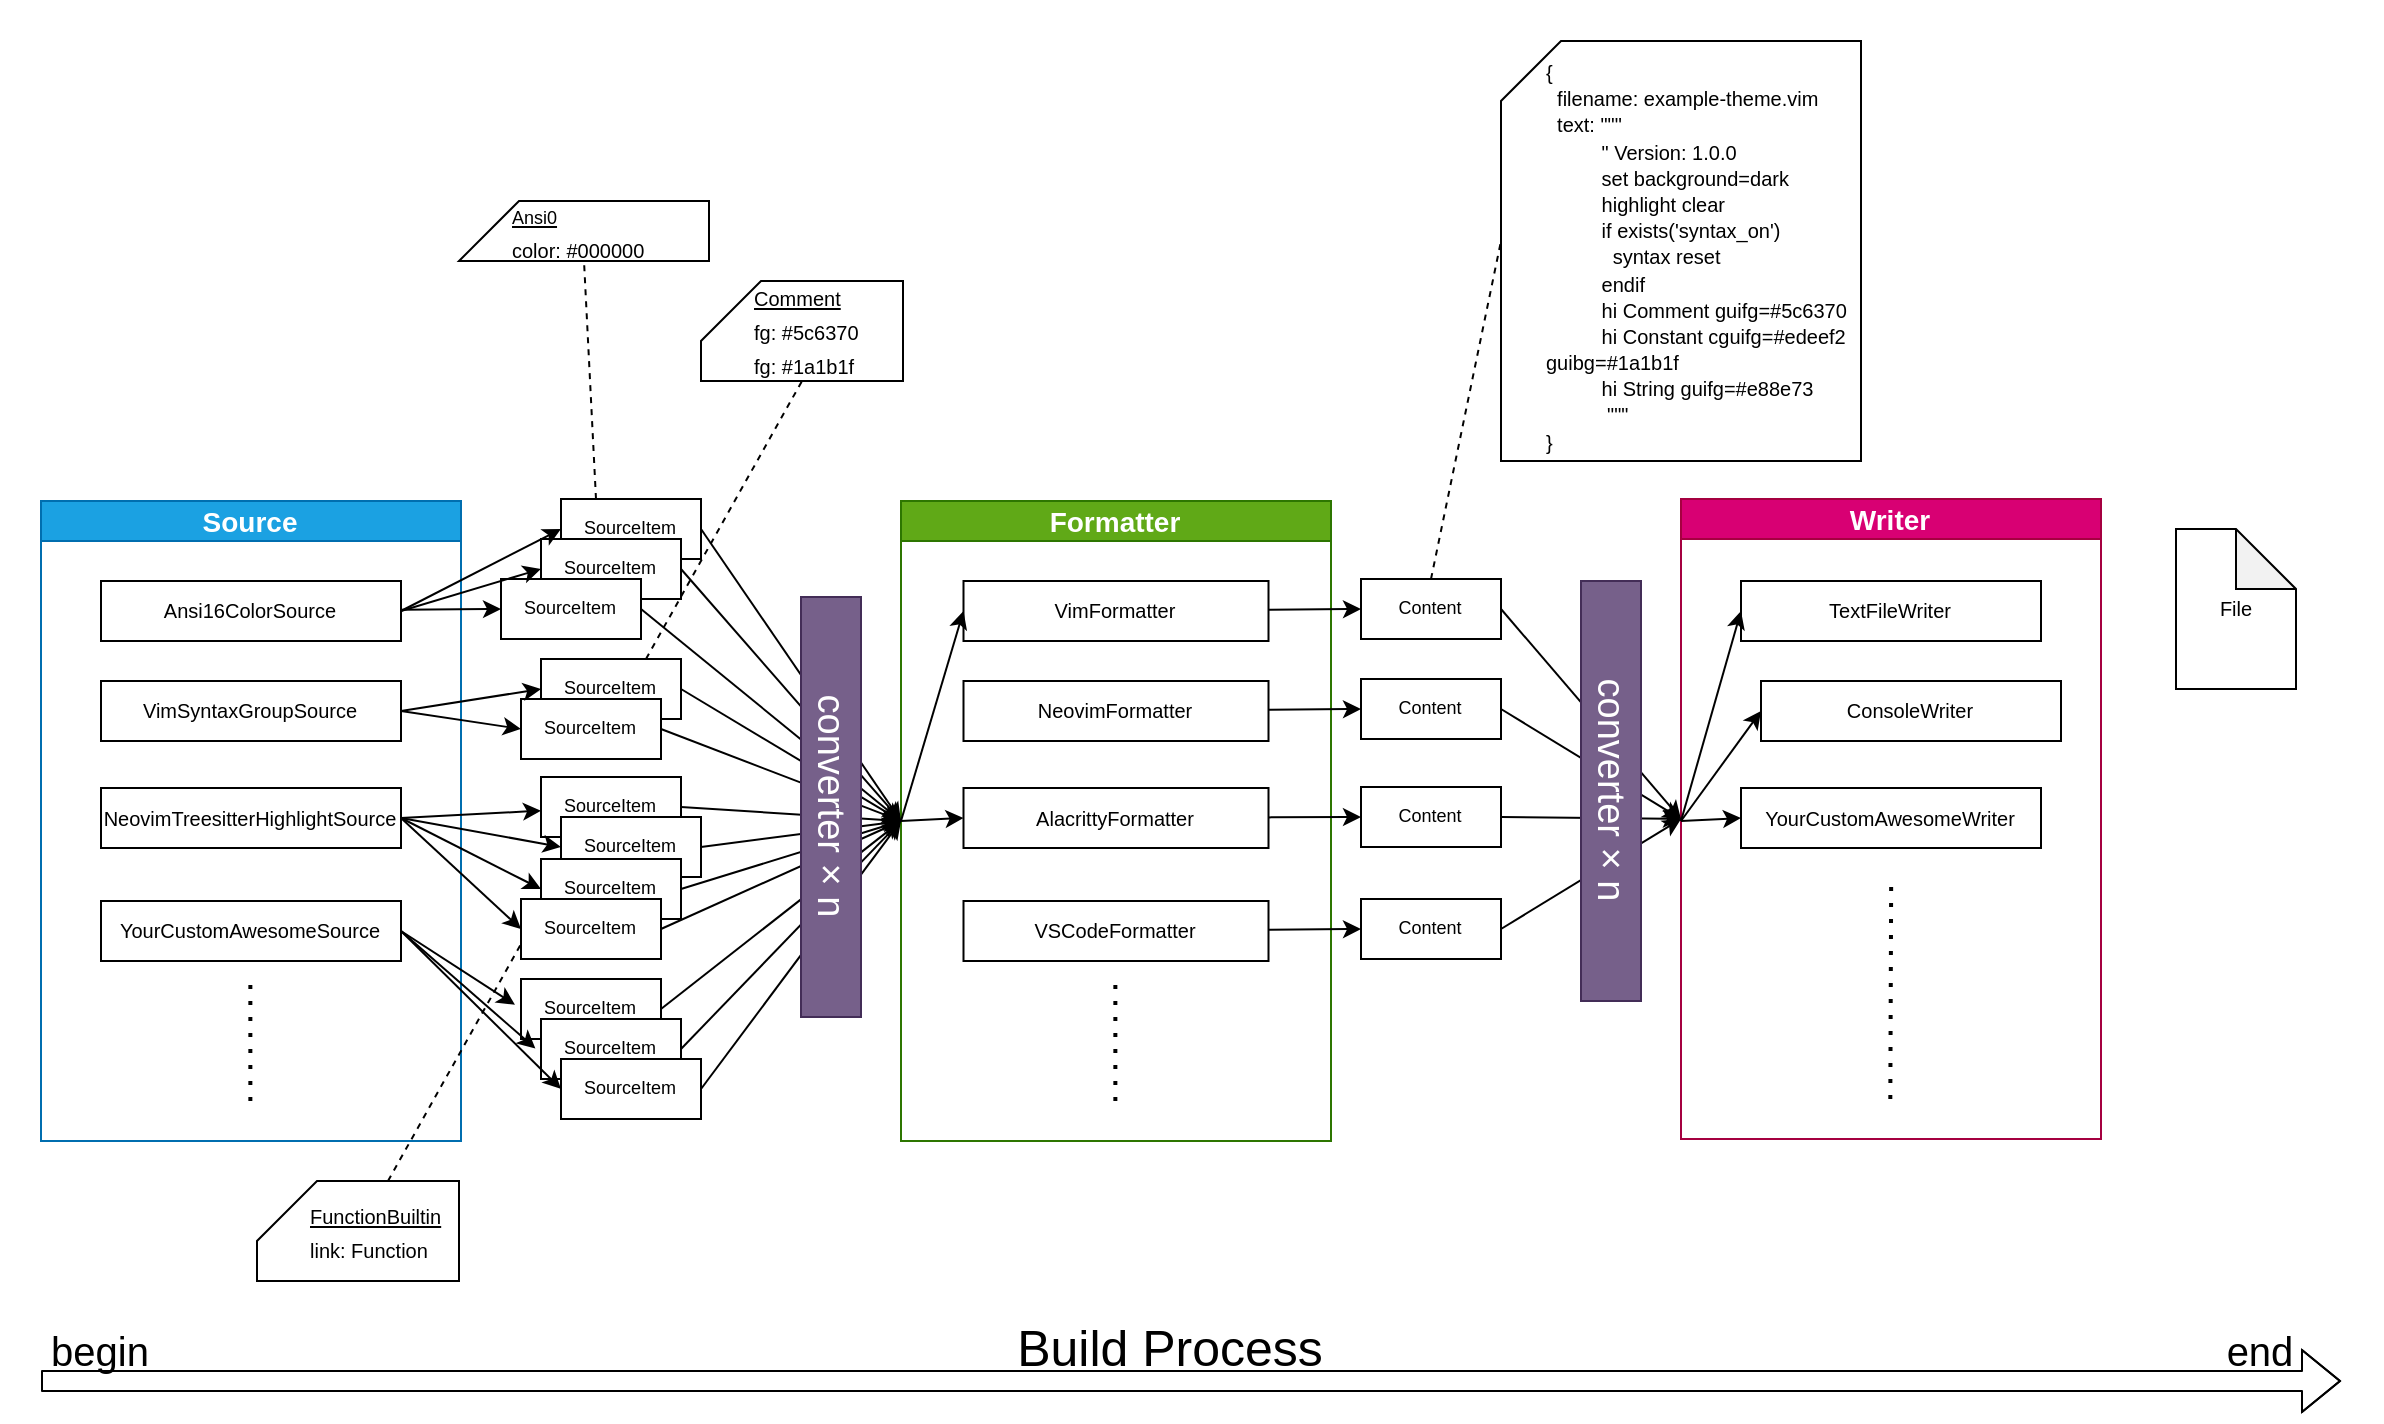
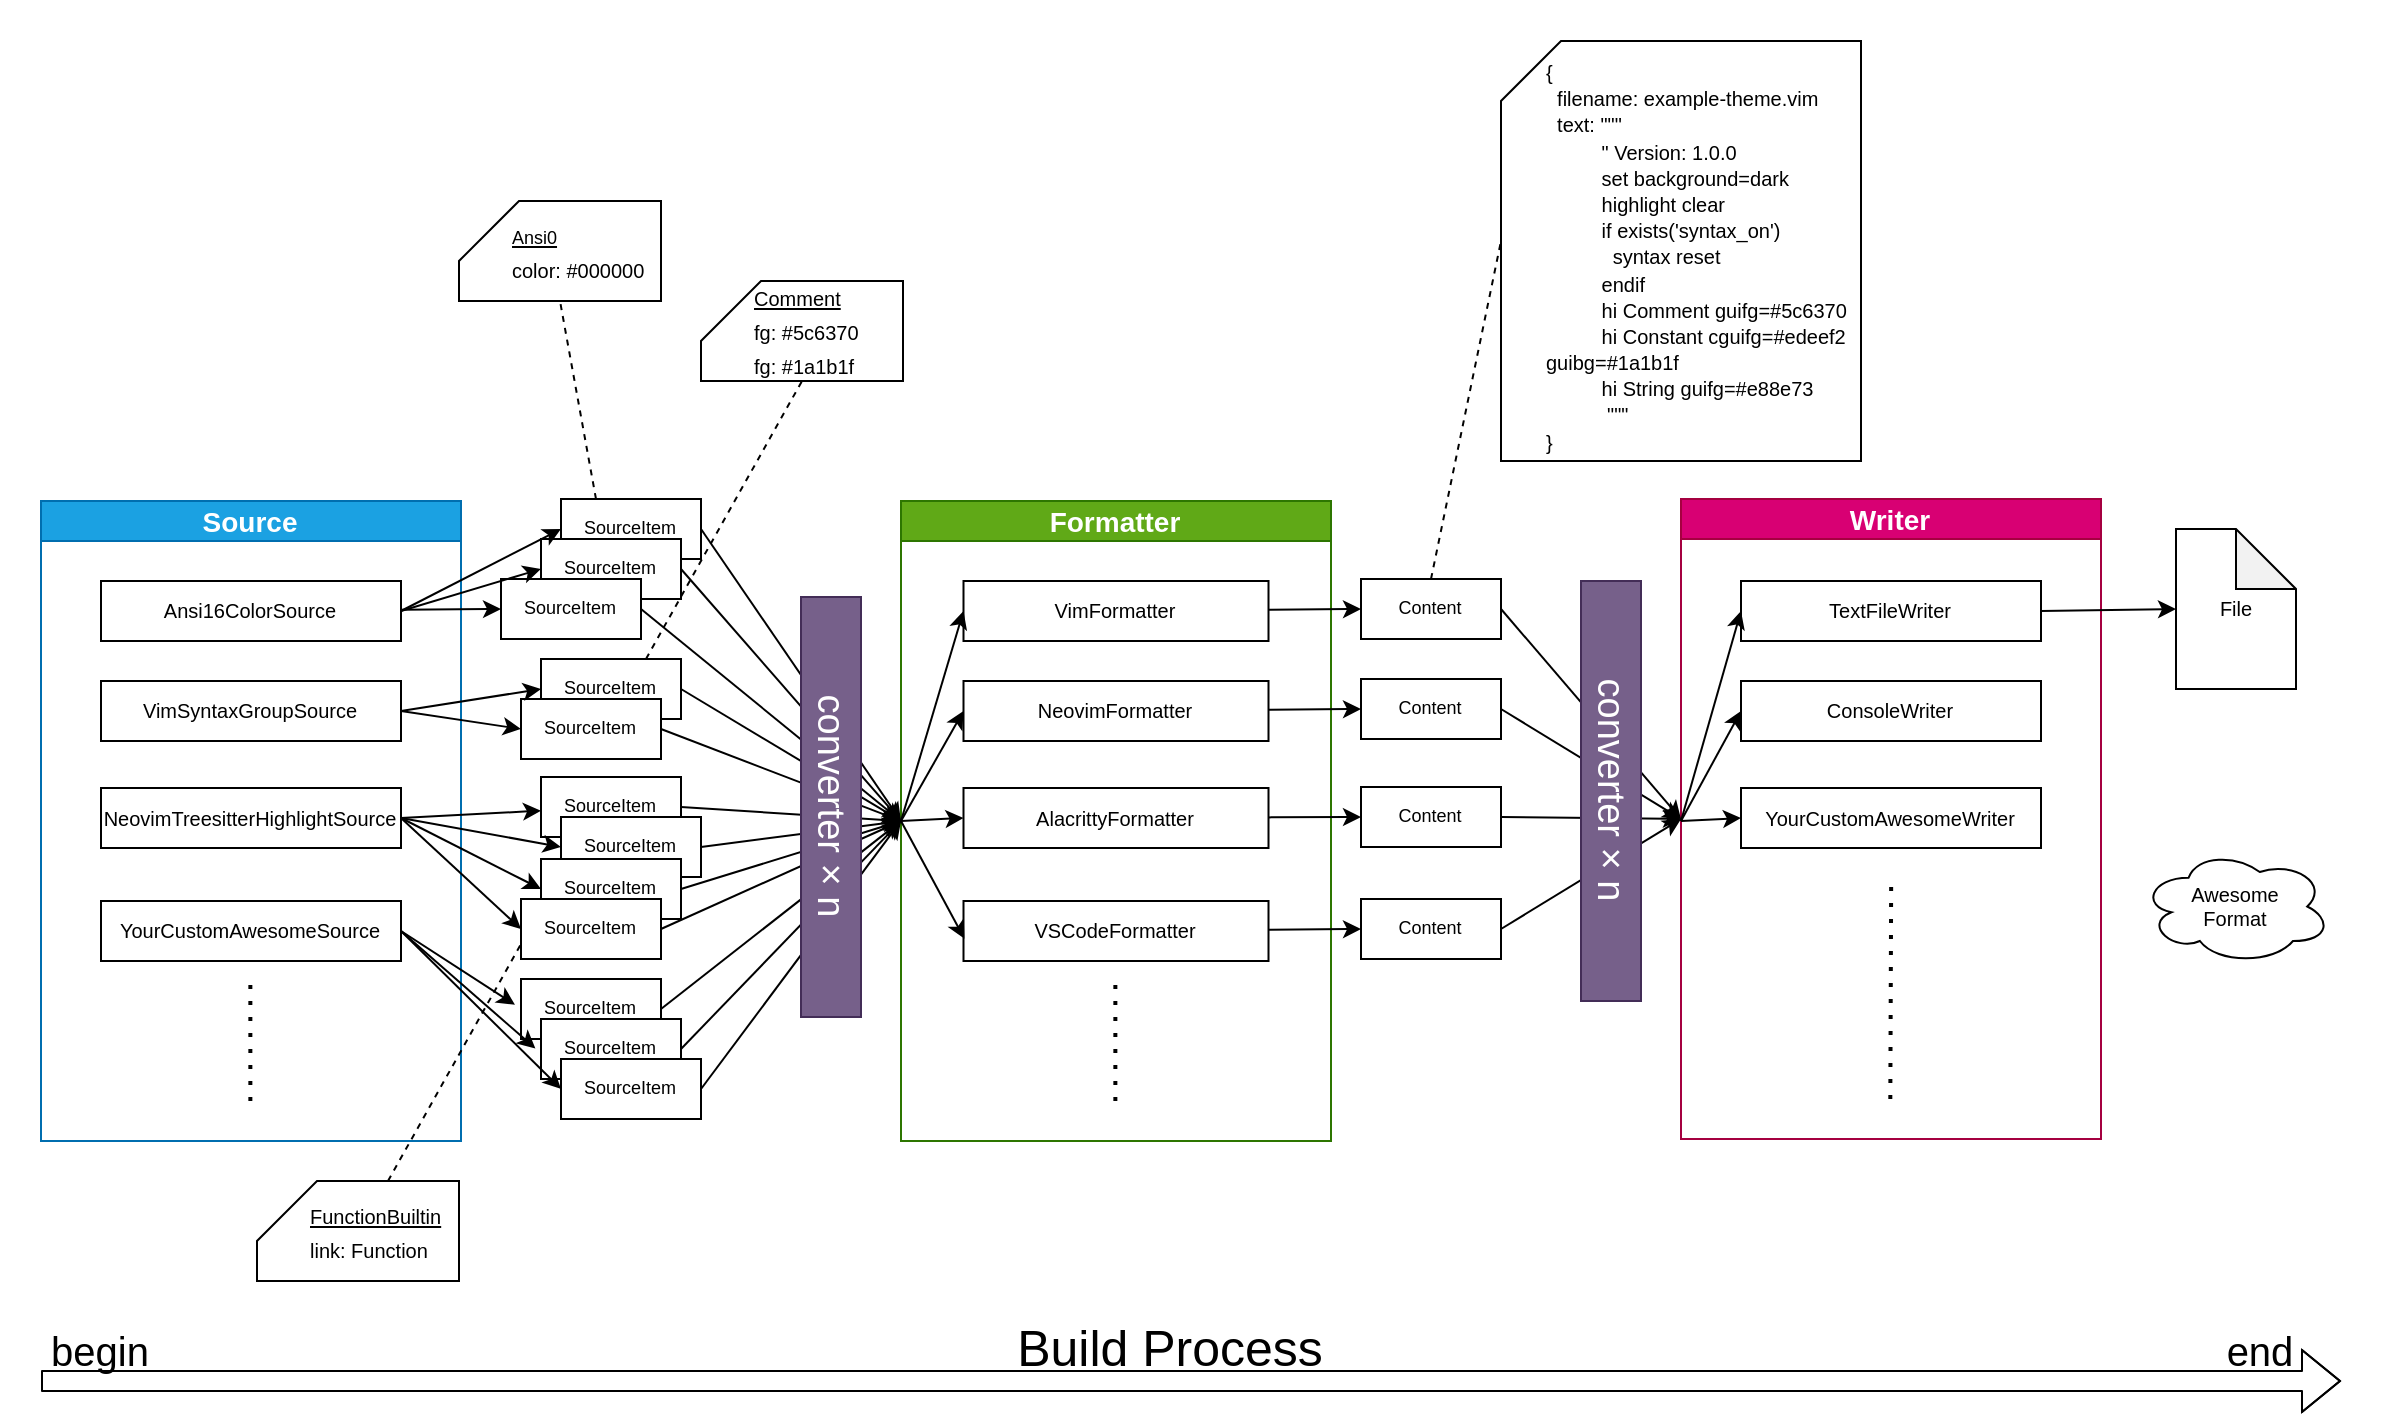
node "Ansi0 color: #000000": size 250x60 -> 202x100
edge "TextFileWriter" -> "File": added
node "ConsoleWriter": moved (1911, 711) -> (1891, 711)
edge "Formatter" -> "NeovimFormatter": added
edge "Formatter" -> "VSCodeFormatter": added
node "Awesome Format": added
